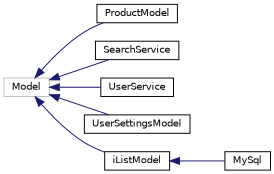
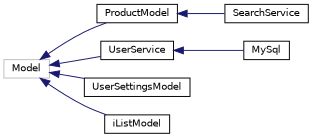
edge "SearchService" -> "Model": now "SearchService" -> "ProductModel"
edge "MySql" -> "iListModel": now "MySql" -> "UserService"
